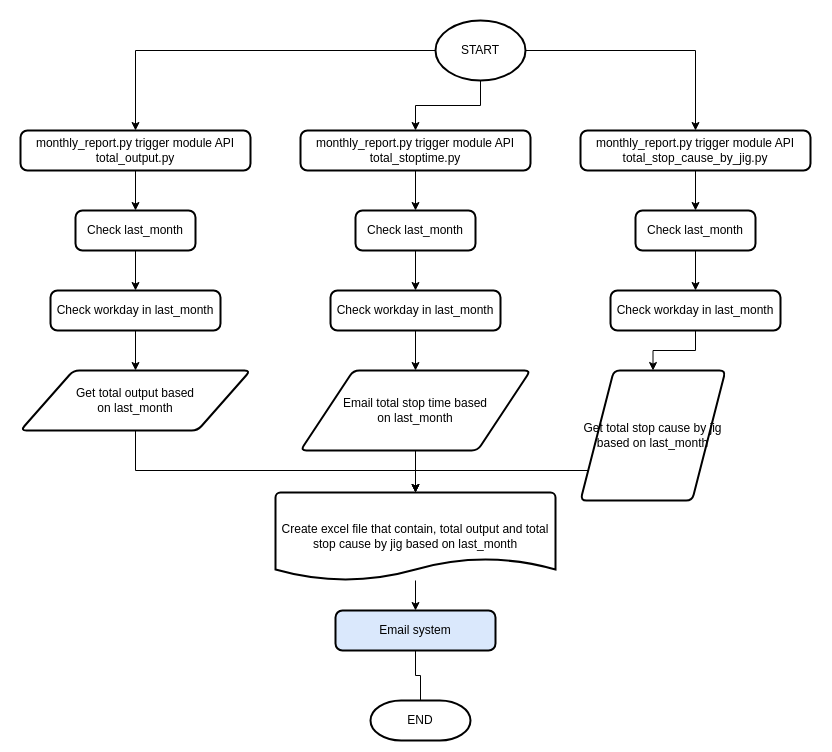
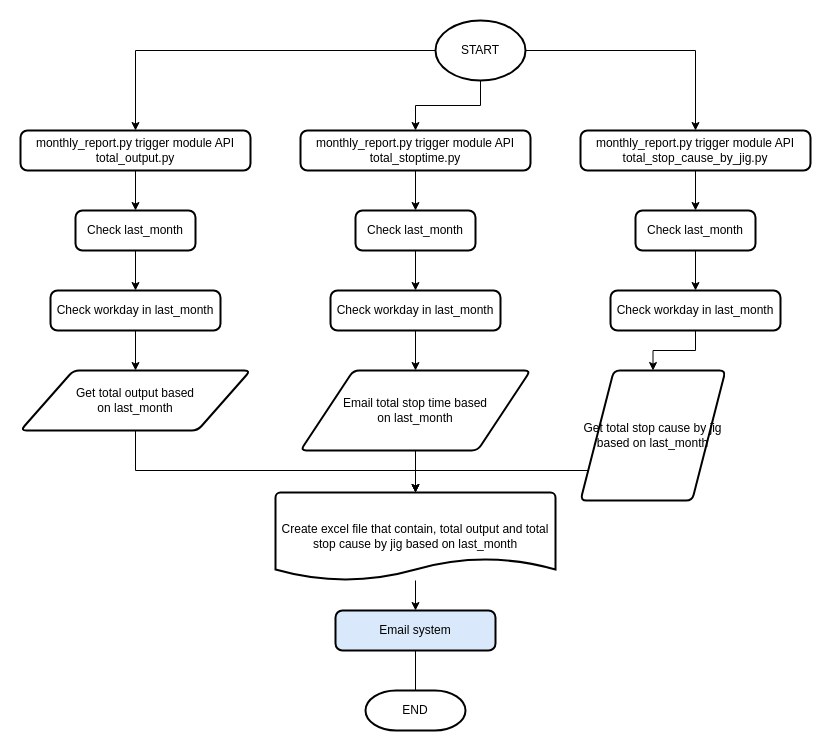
node "END": moved (421, 721) -> (416, 711)
